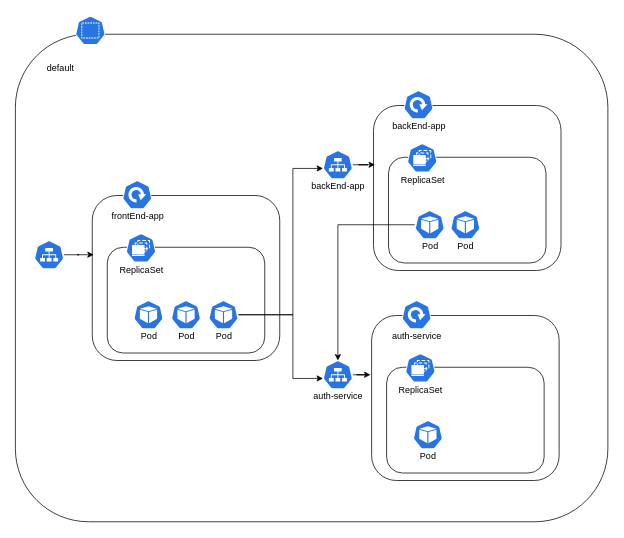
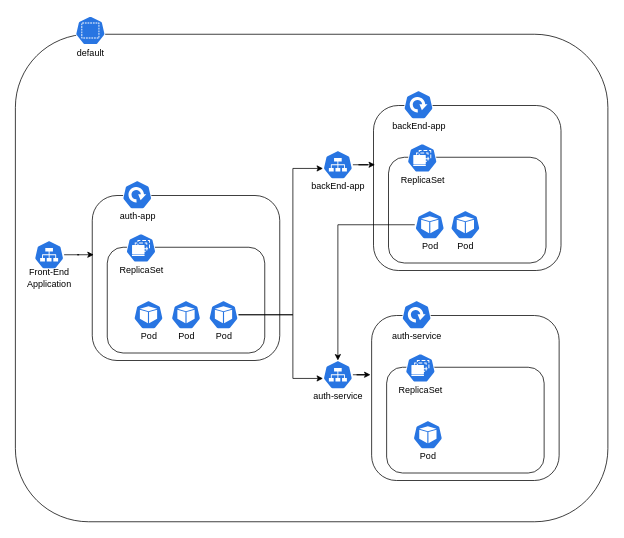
node "default": moved (60, 68) -> (90, 53)
node "frontEnd-app": label "frontEnd-app" -> "auth-app"
node "Front-End Application": added
